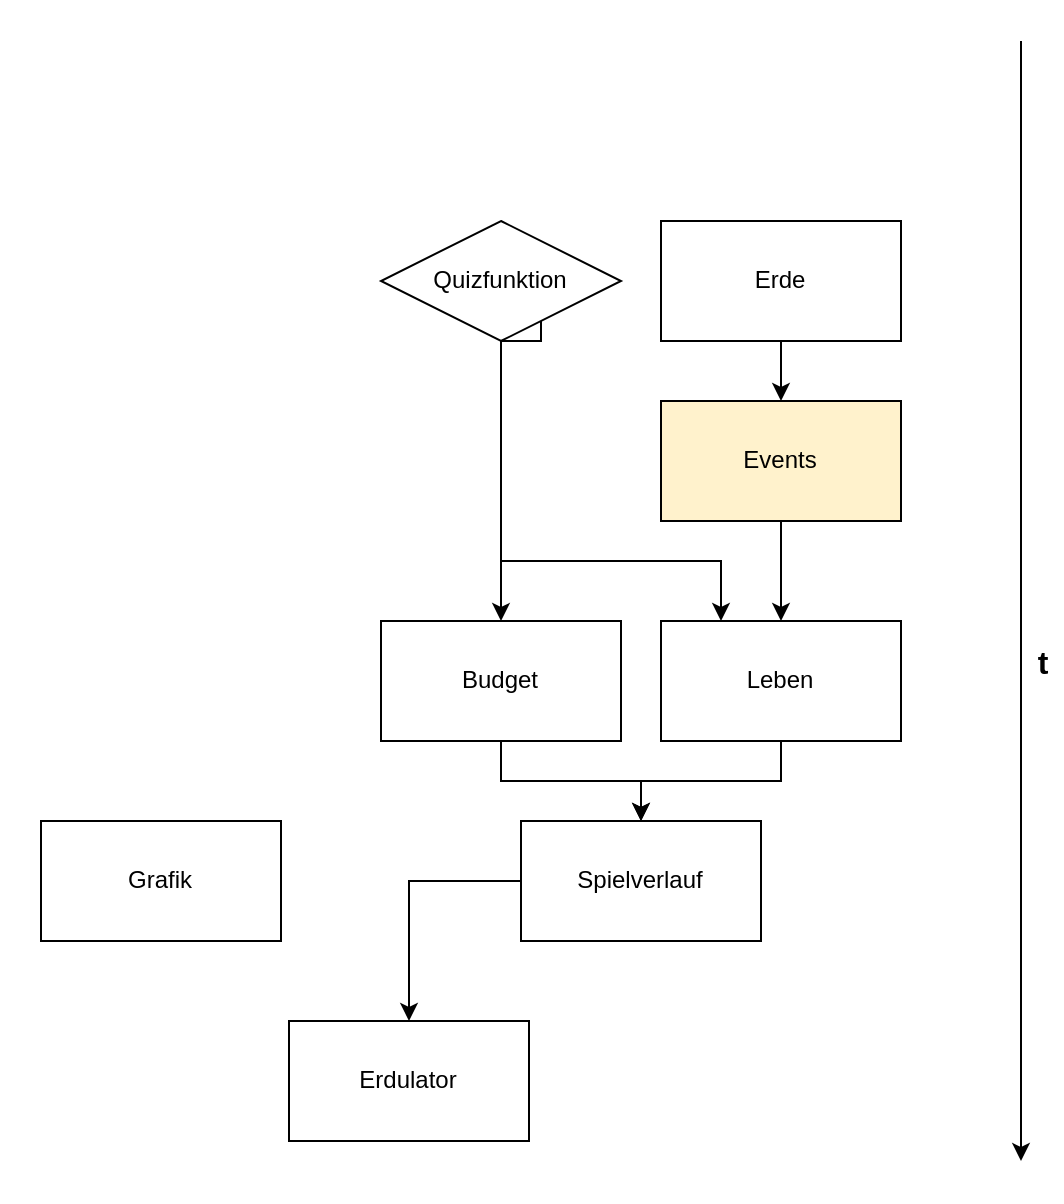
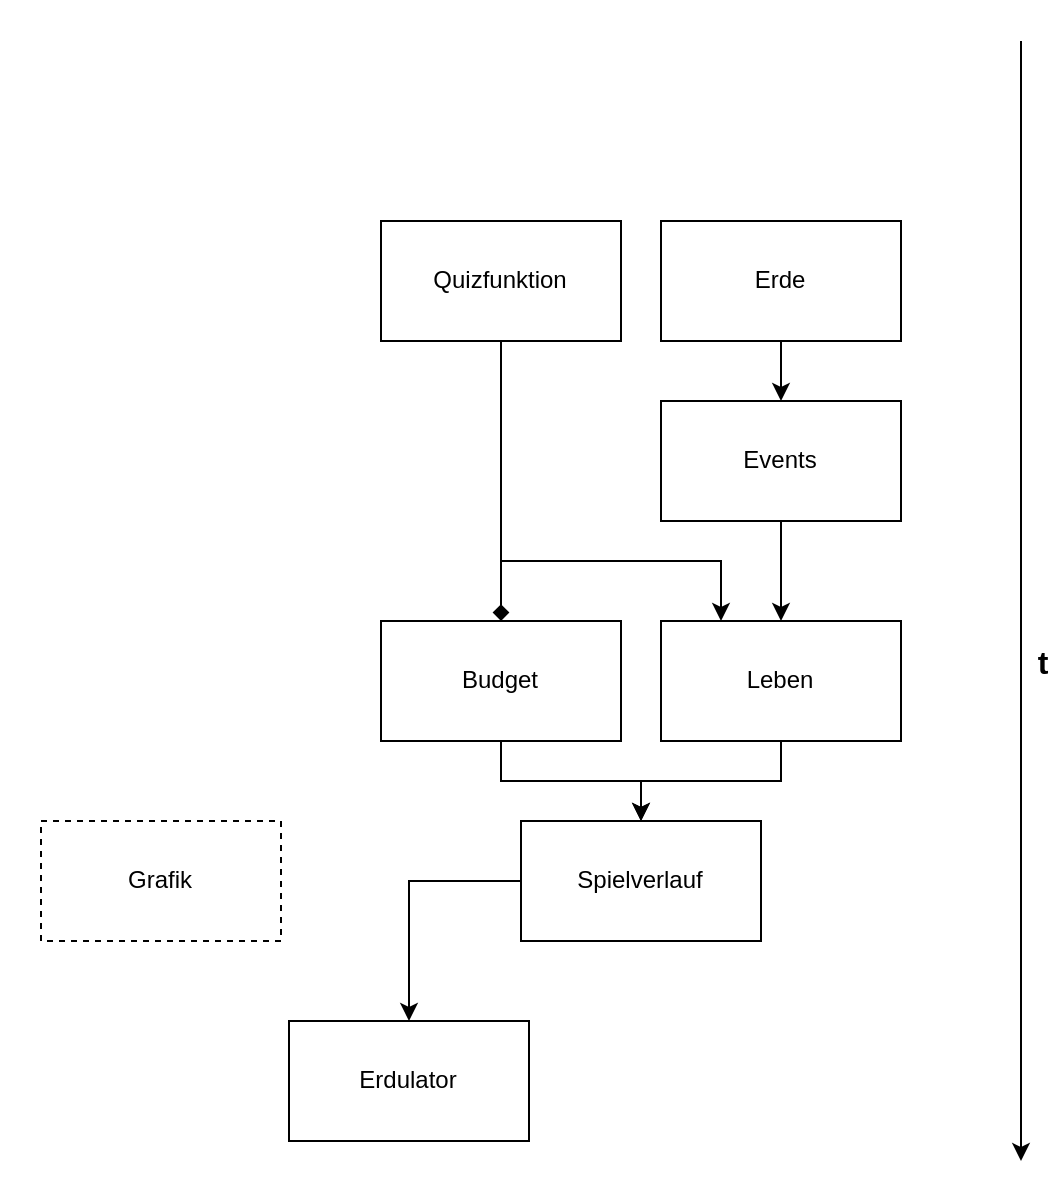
node "Quizfunktion": shape diamond -> rectangle
node "Events": fillcolor #fff2cc -> #ffffff
edge "Quizfunktion" -> "Budget": arrowhead classic -> diamond
node "Grafik": style solid -> dashed
